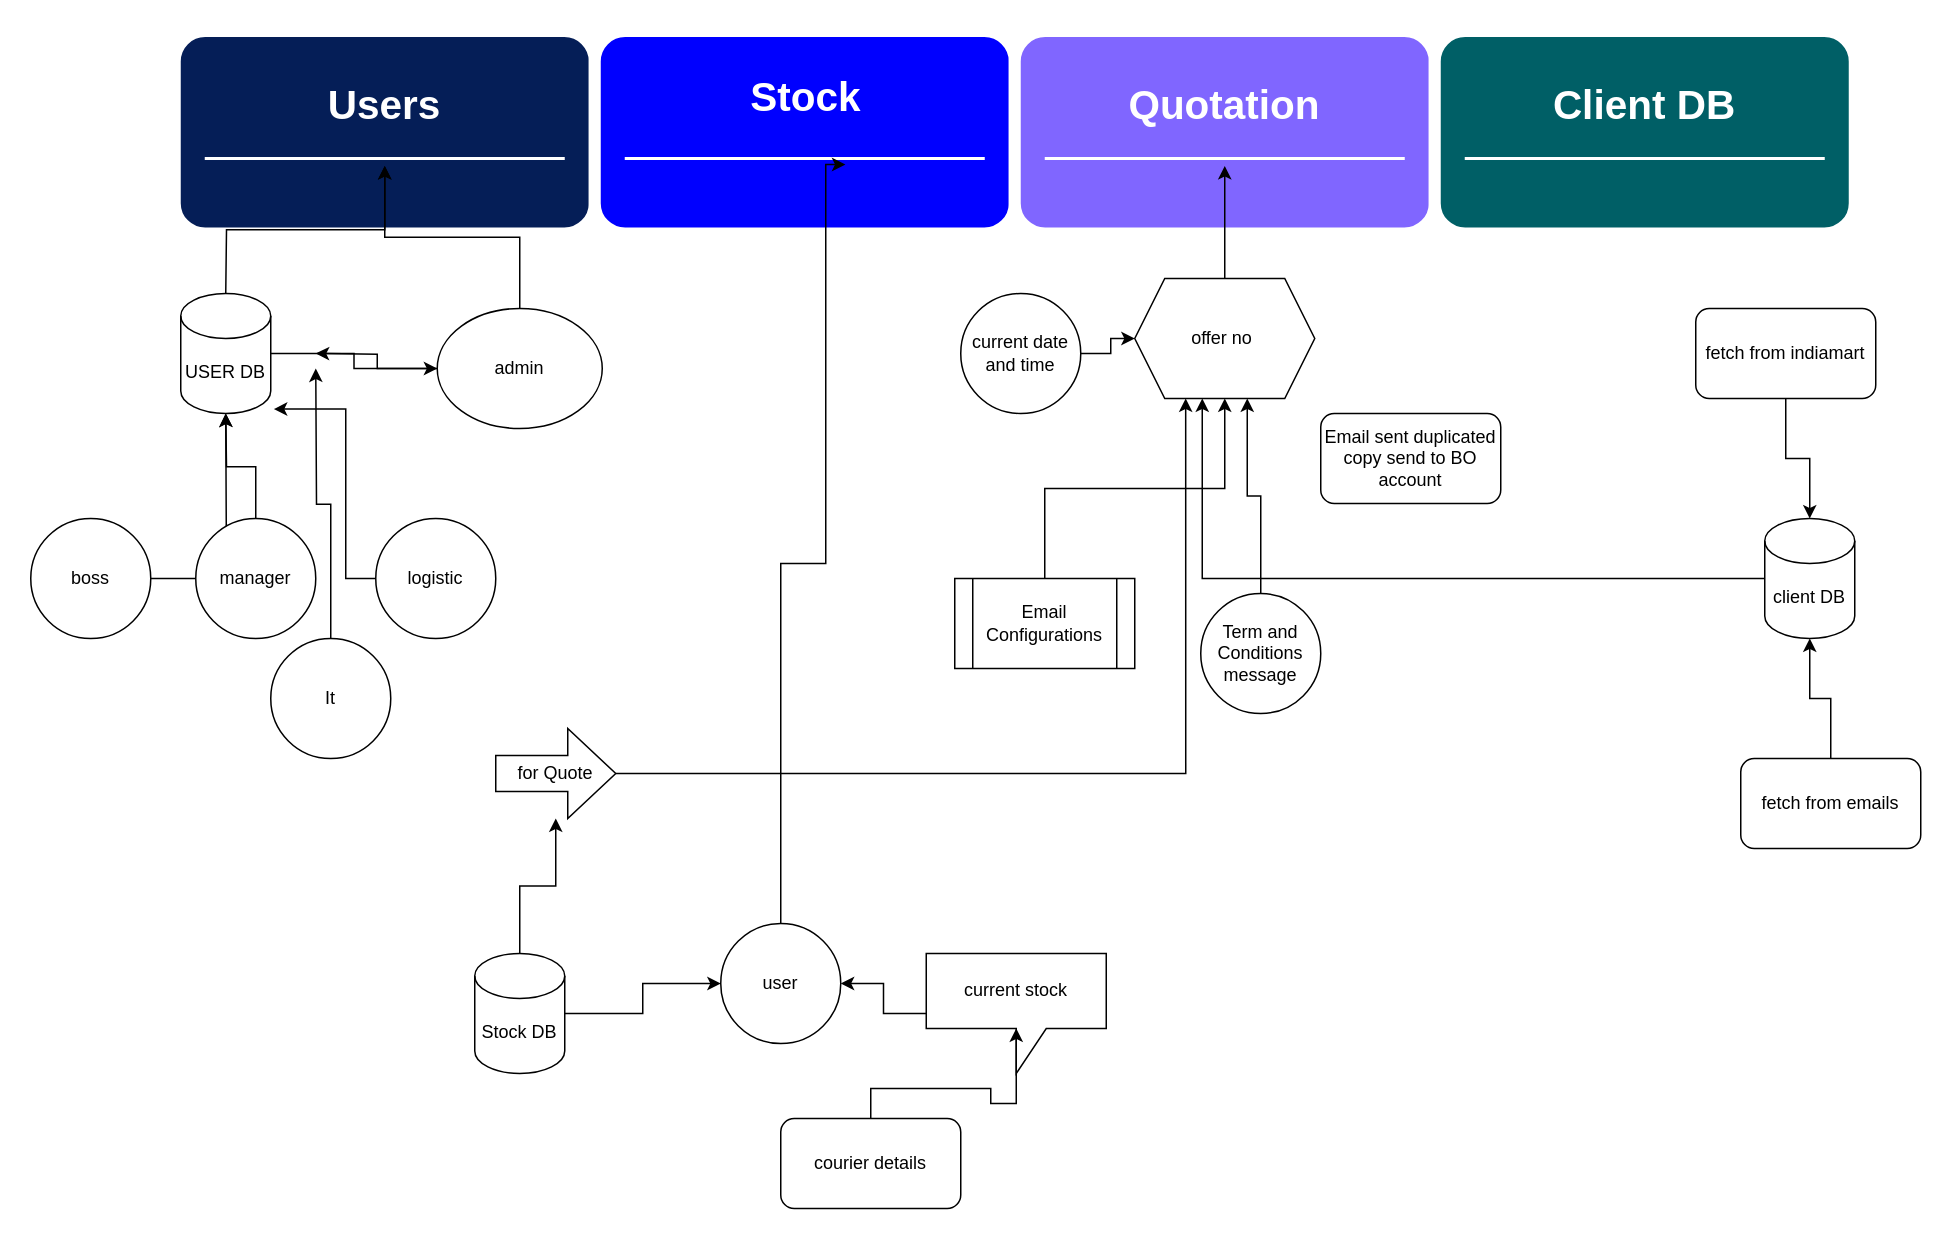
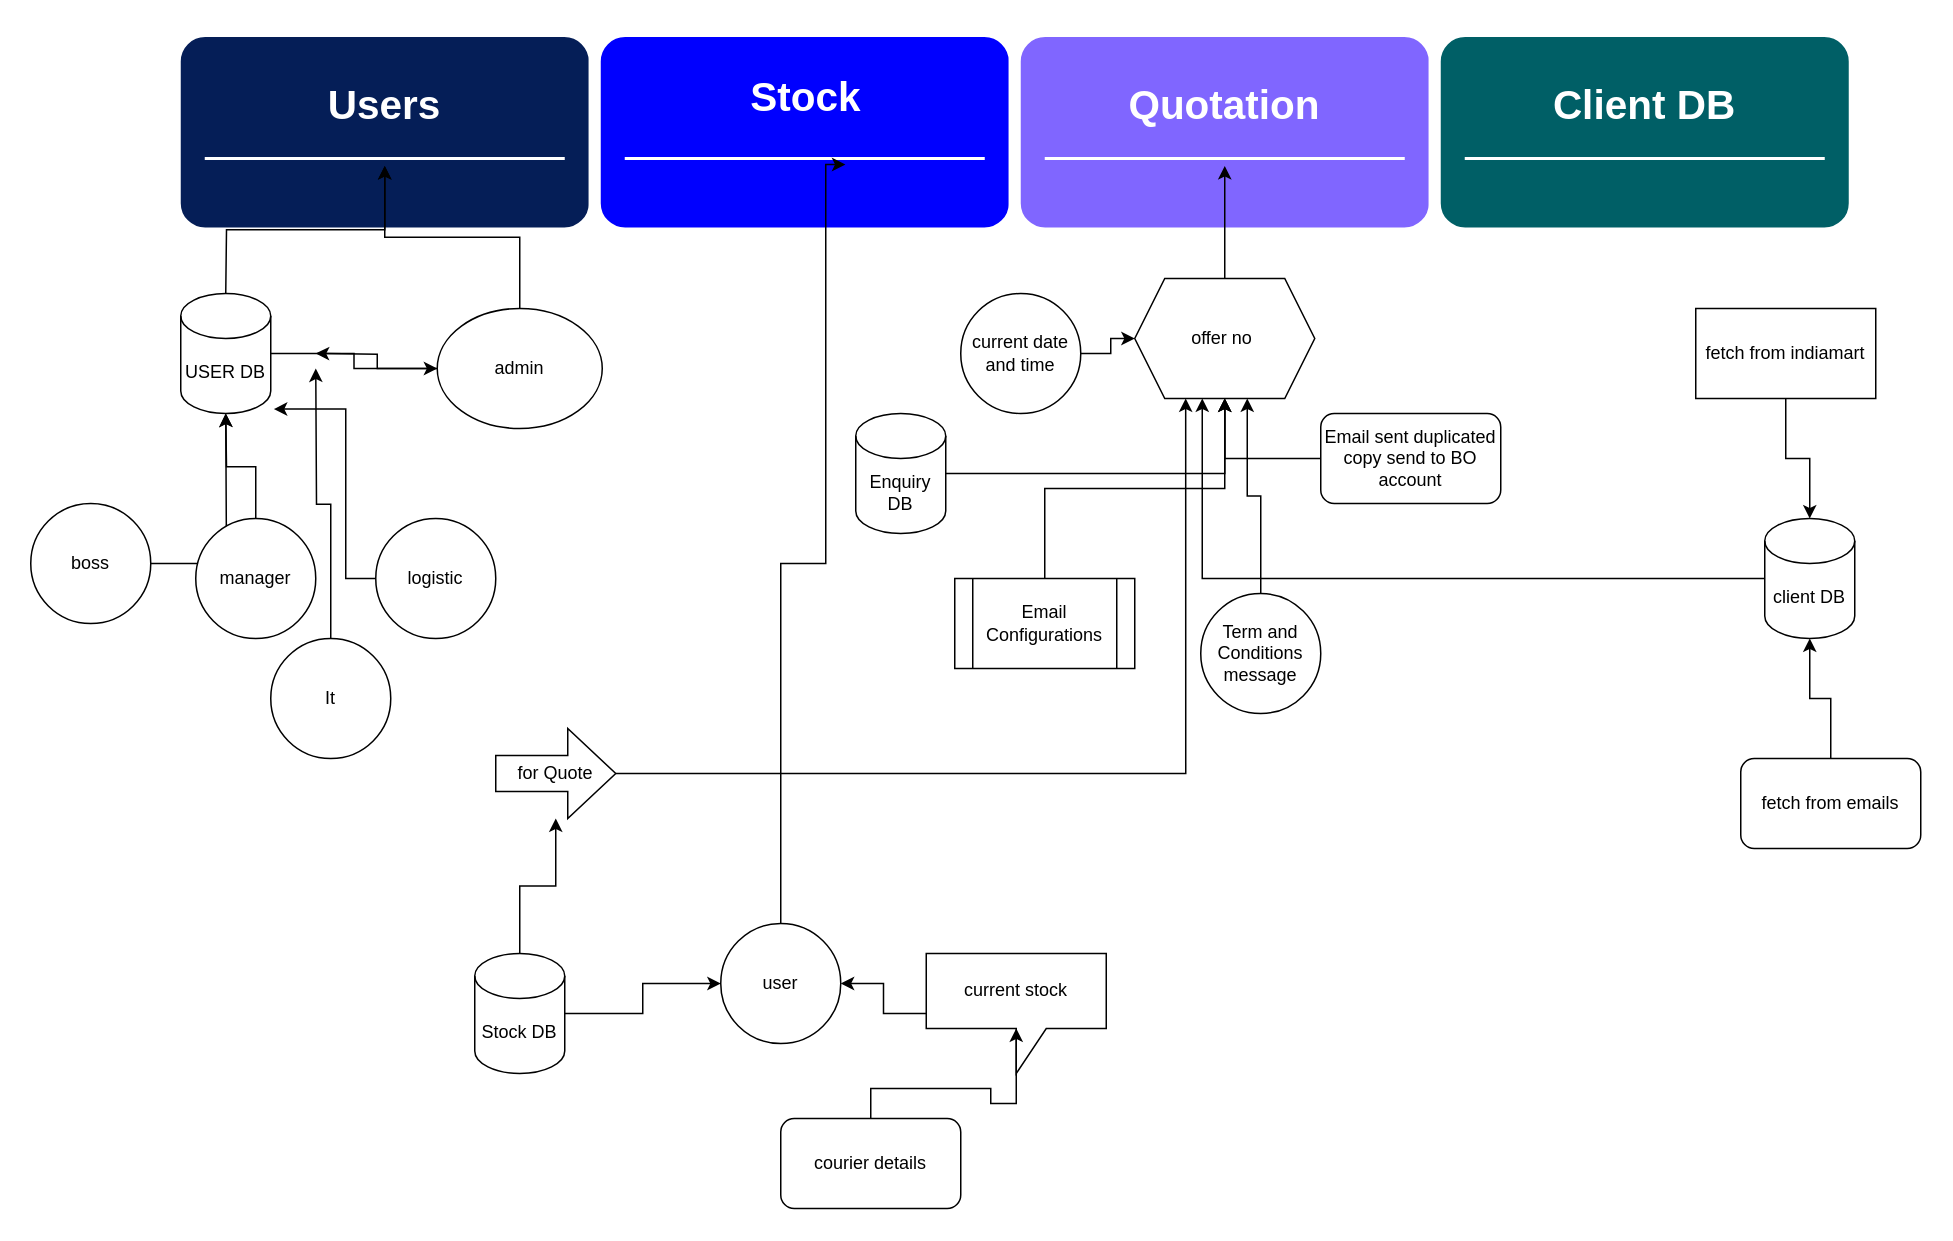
node "fetch from indiamart": shape rounded rectangle -> rectangle
edge "Email sent duplicated copy send to BO account" -> "offer no": added
node "Enquiry DB": added
edge "Enquiry DB" -> "offer no": added
node "boss": moved (91, 578) -> (91, 563)
